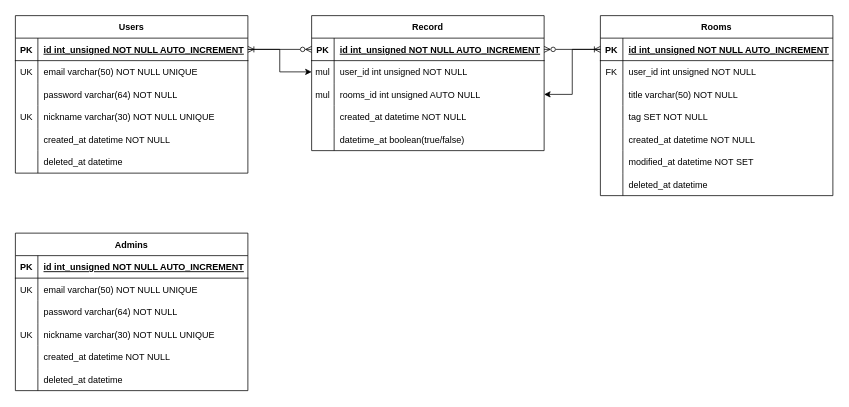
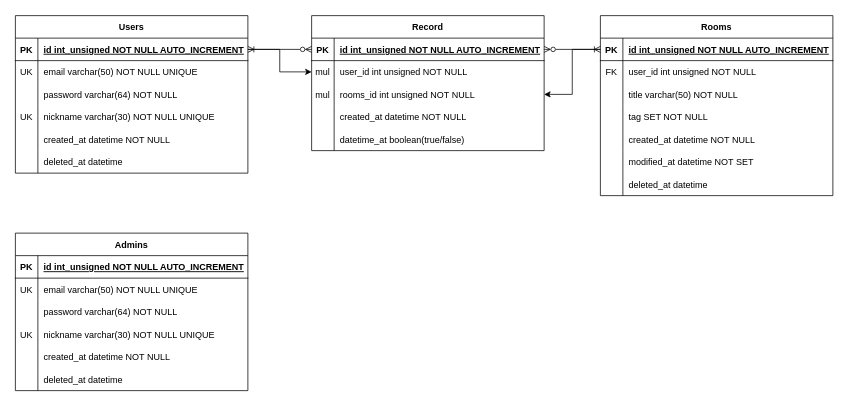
node "rooms_id int unsigned AUTO NULL": label "rooms_id int unsigned AUTO NULL" -> "rooms_id int unsigned NOT NULL"
